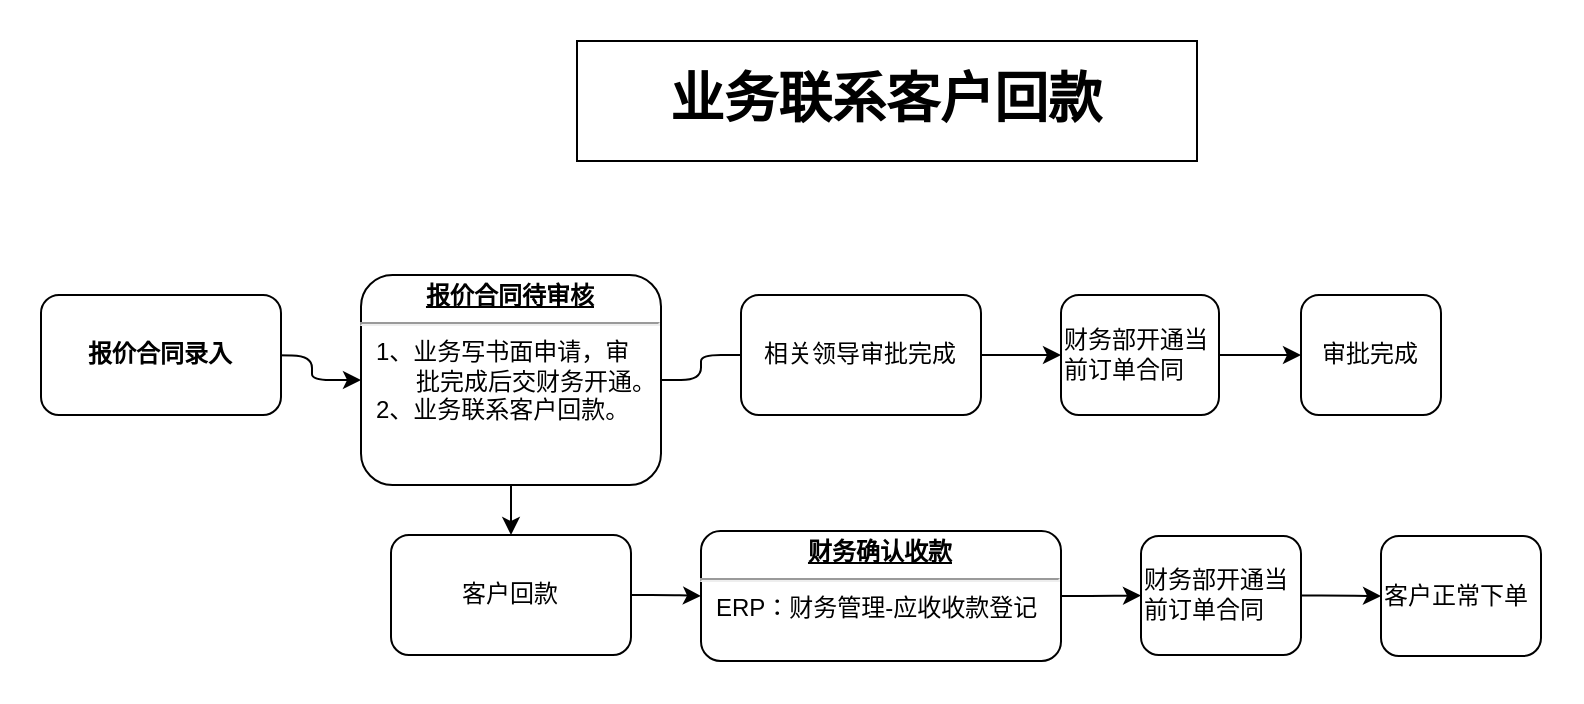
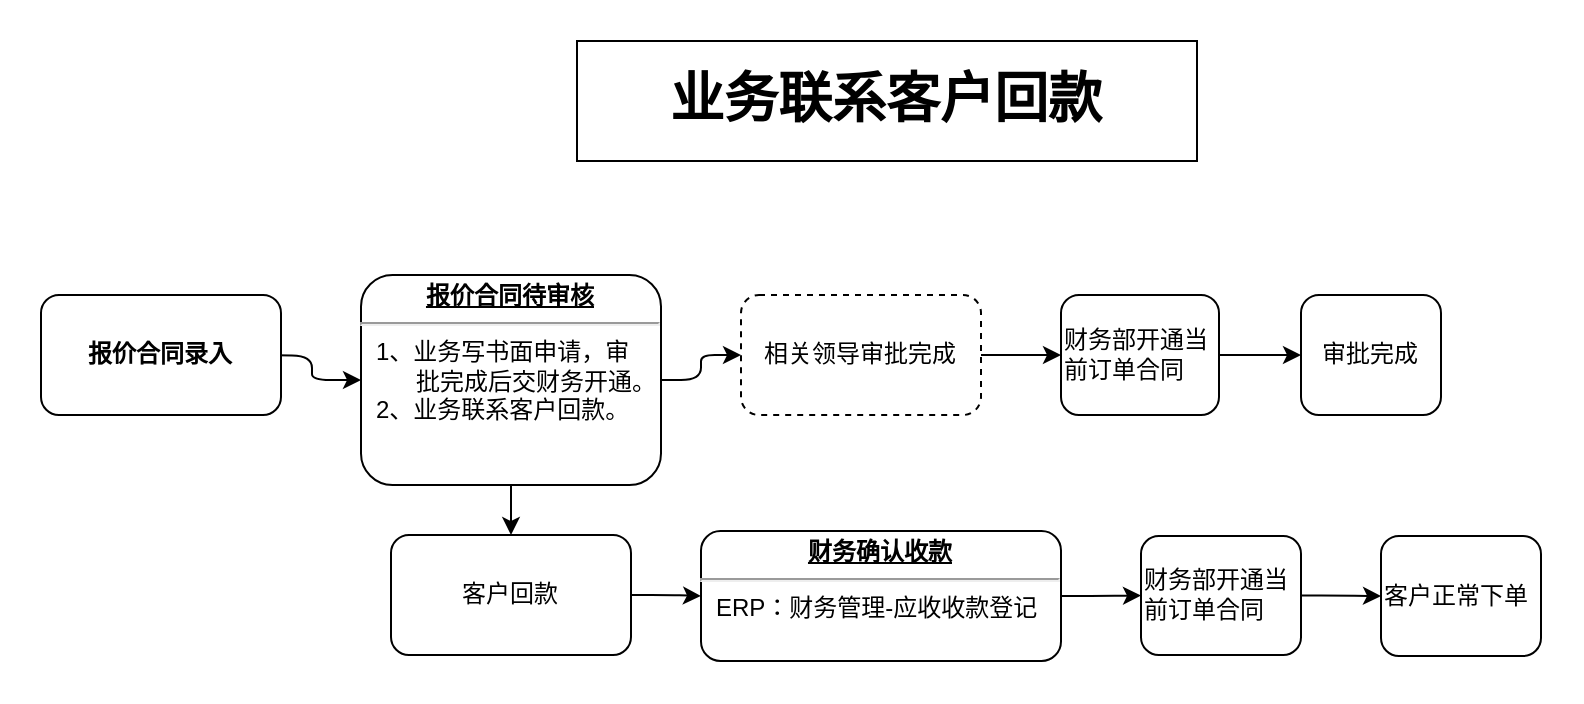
edge "相关领导审批完成" -- "报价合同待审核 1、业务写书面申请，审 批完成后交财务开通。 2、业务联系客户回款。": arrowhead none -> classic
node "相关领导审批完成": style solid -> dashed
